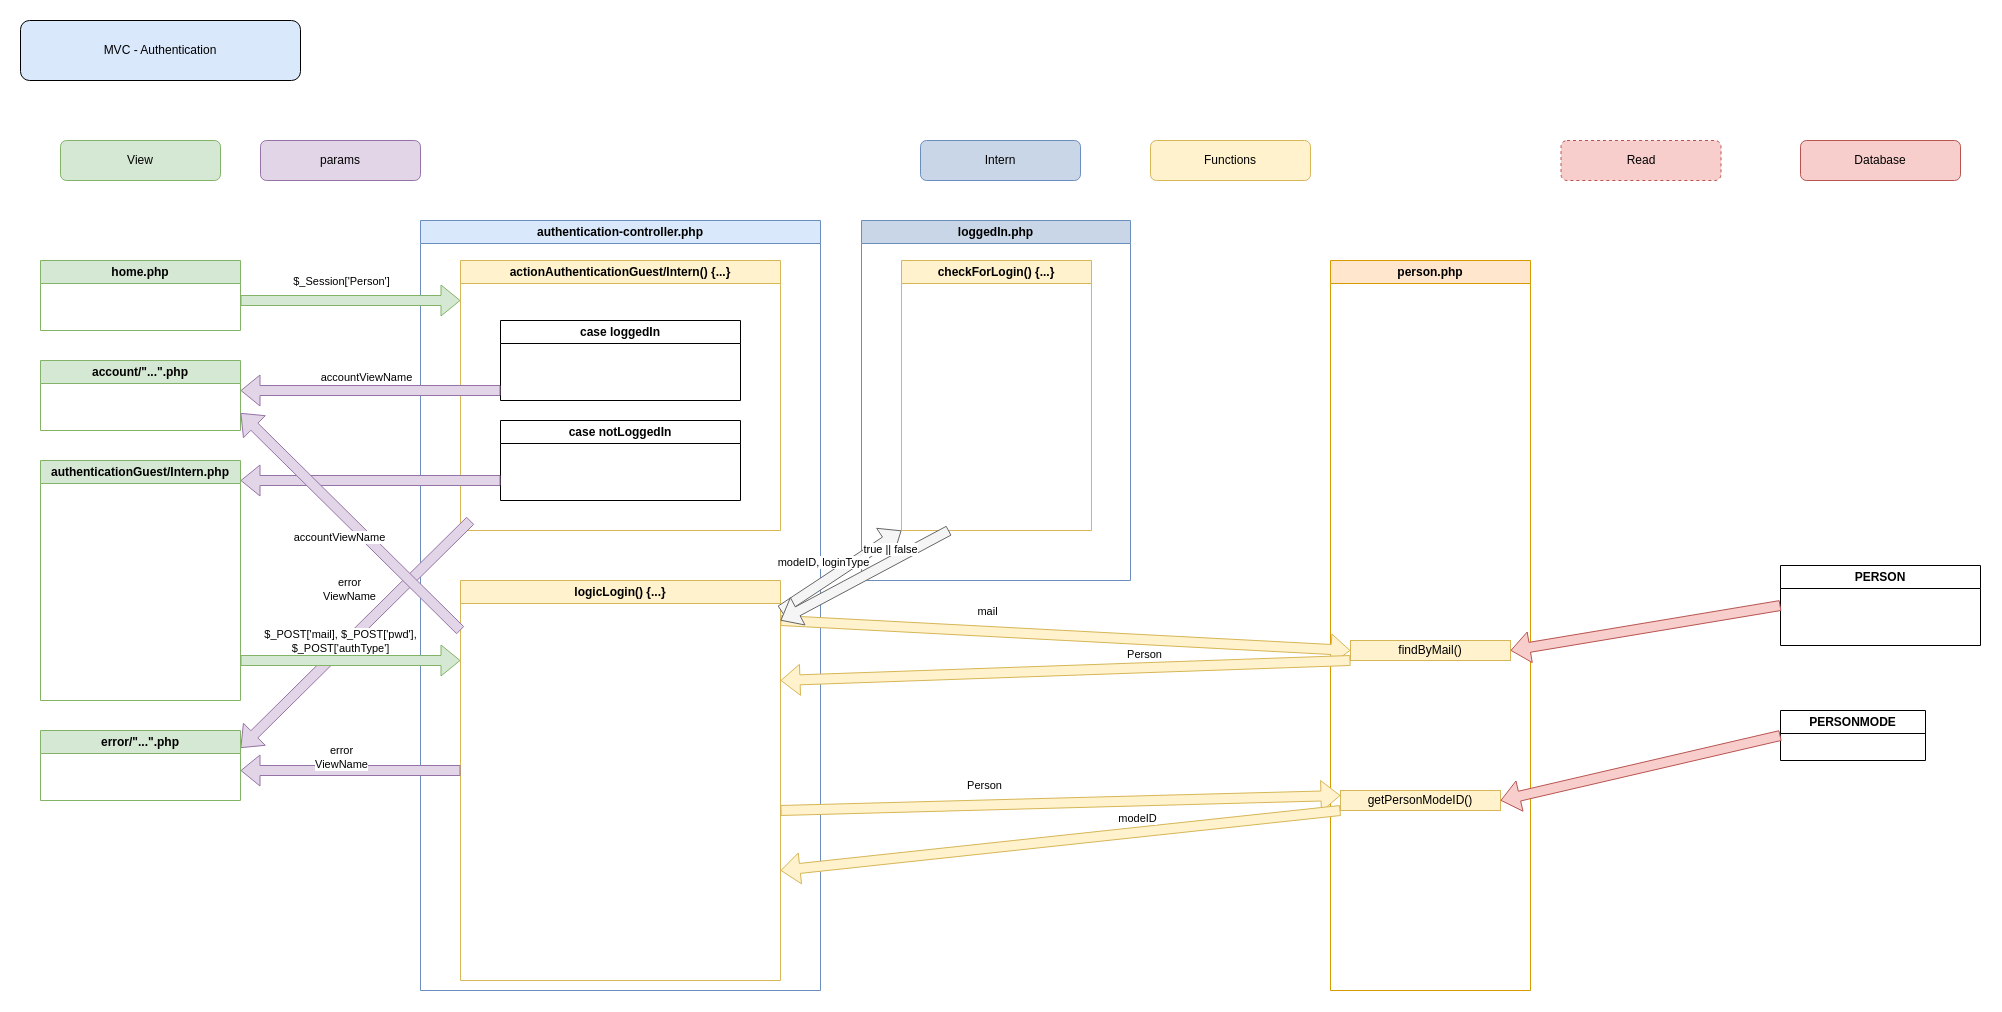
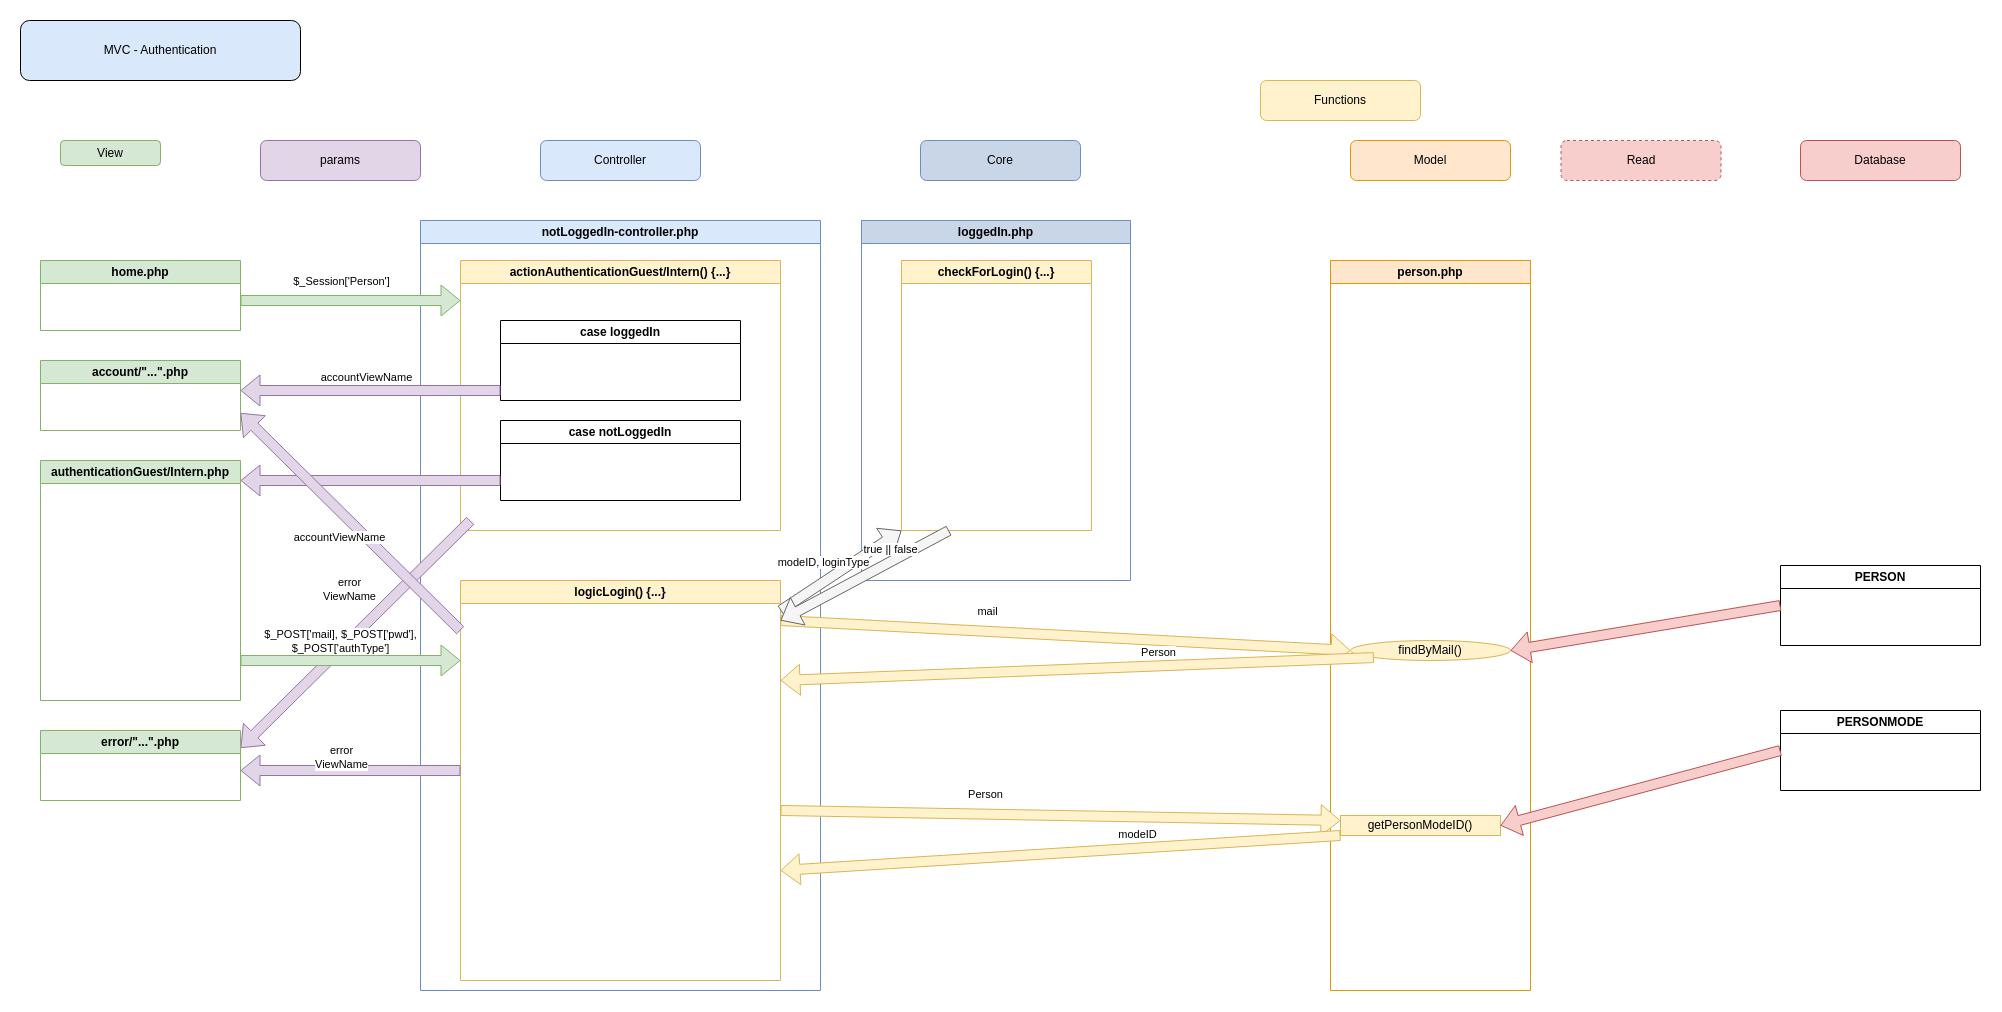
node "View": size 160x40 -> 100x25
node "Controller": added
node "Intern": label "Intern" -> "Core"
node "Functions": moved (1231, 161) -> (1341, 101)
node "Model": added
node "authentication-controller.php": label "authentication-controller.php" -> "notLoggedIn-controller.php"
node "findByMail()": shape rectangle -> ellipse
node "PERSONMODE": size 145x50 -> 200x80
node "getPersonModeID()": moved (1421, 801) -> (1421, 826)
